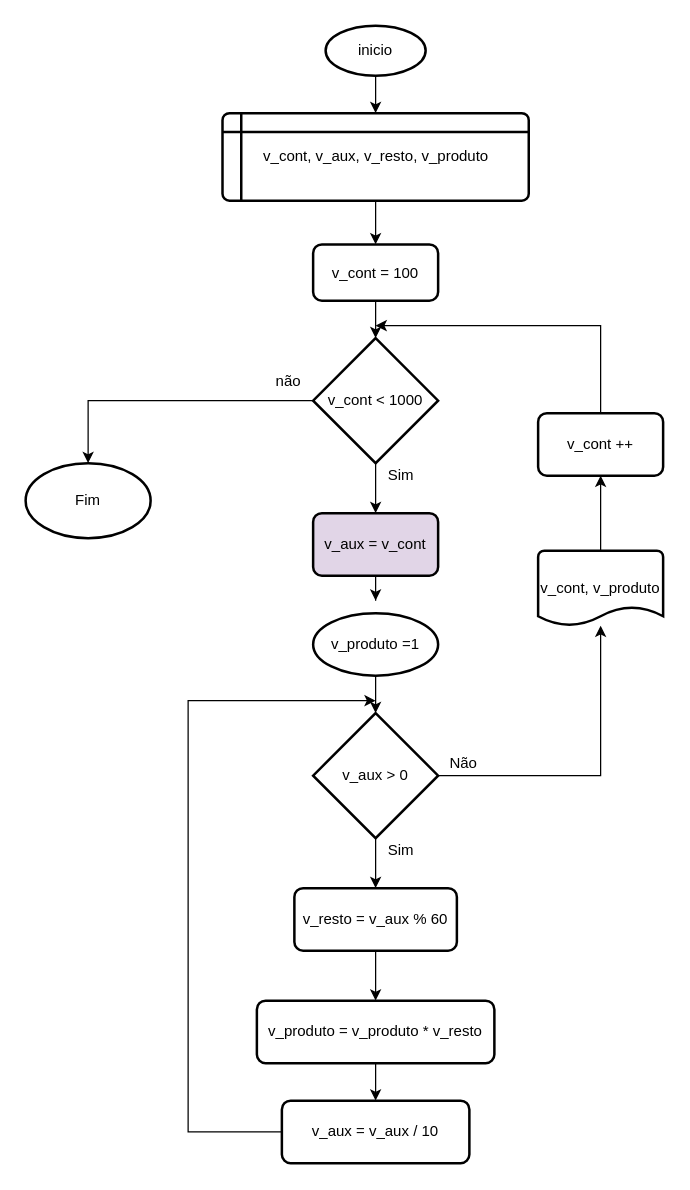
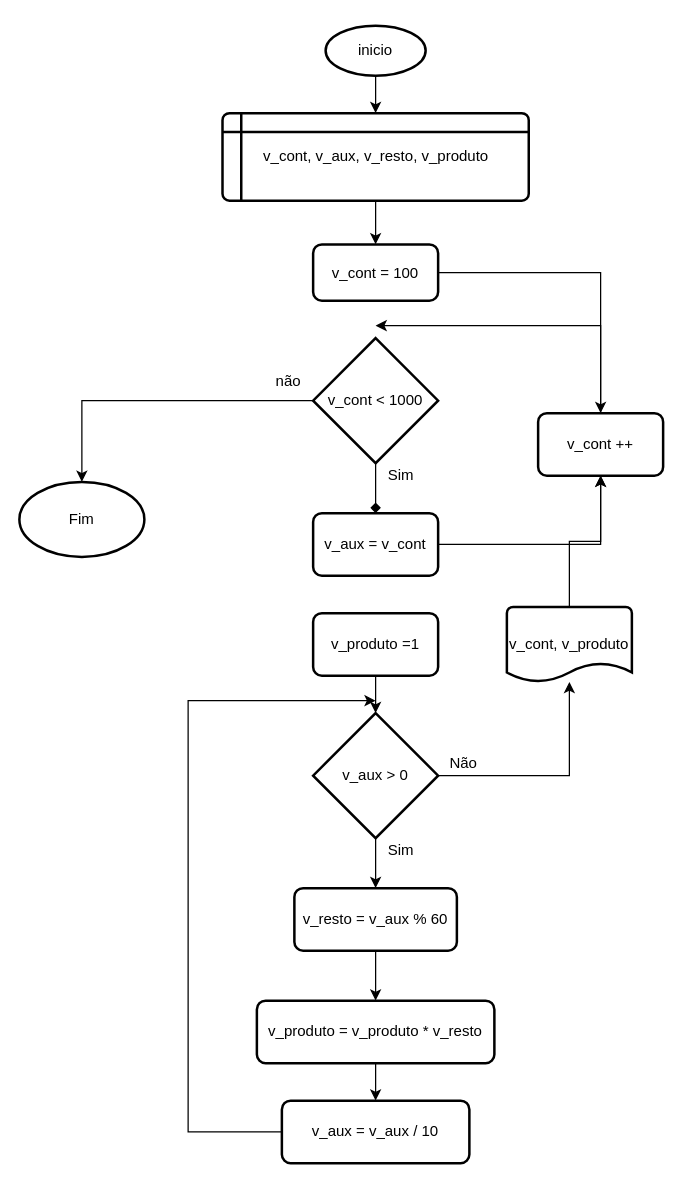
edge "v_cont = 100" -> "v_cont < 1000": now "v_cont = 100" -> "v_cont ++"
node "Fim": moved (88, 501) -> (82, 519)
edge "v_cont < 1000" -> "v_aux = v_cont": arrowhead classic -> diamond
node "v_aux = v_cont": fillcolor #e1d5e7 -> #ffffff
node "v_cont, v_produto": moved (601, 588) -> (569, 644)
edge "v_aux = v_cont" -> "v_produto =1": now "v_aux = v_cont" -> "v_cont ++"
node "v_produto =1": shape ellipse -> rounded rectangle
